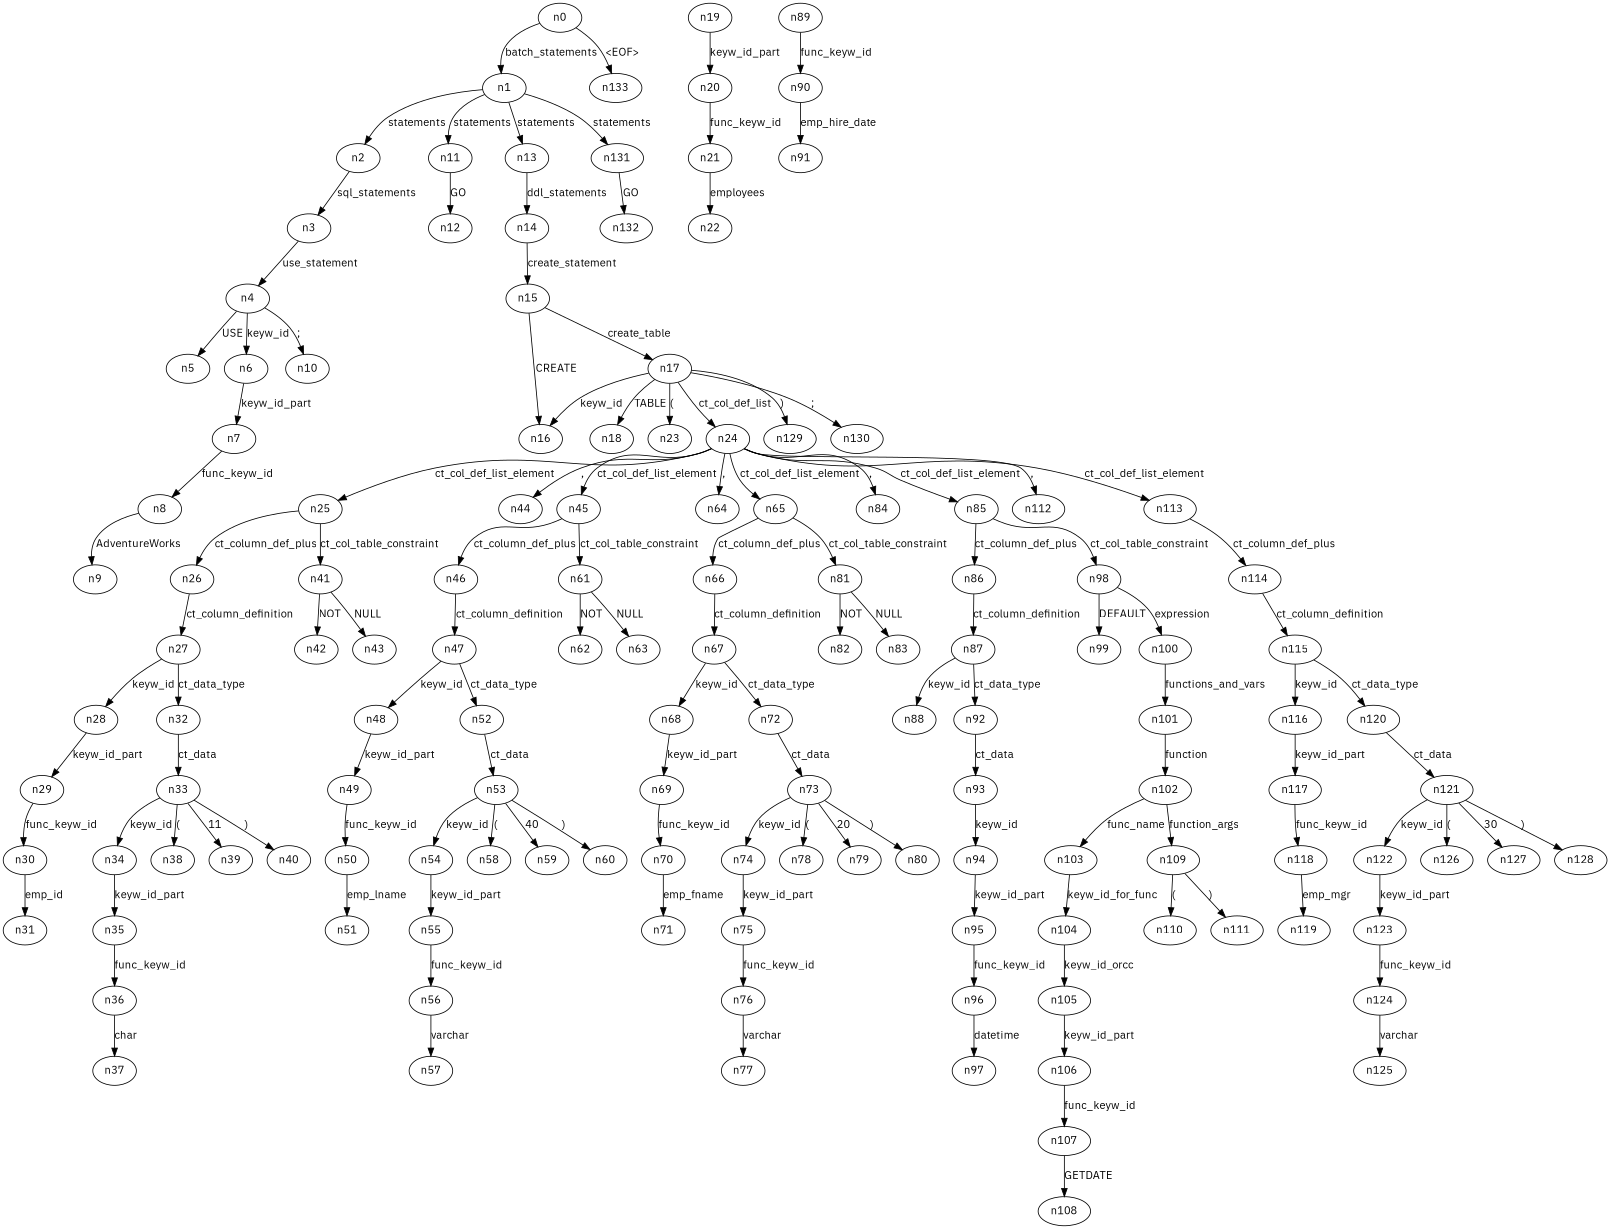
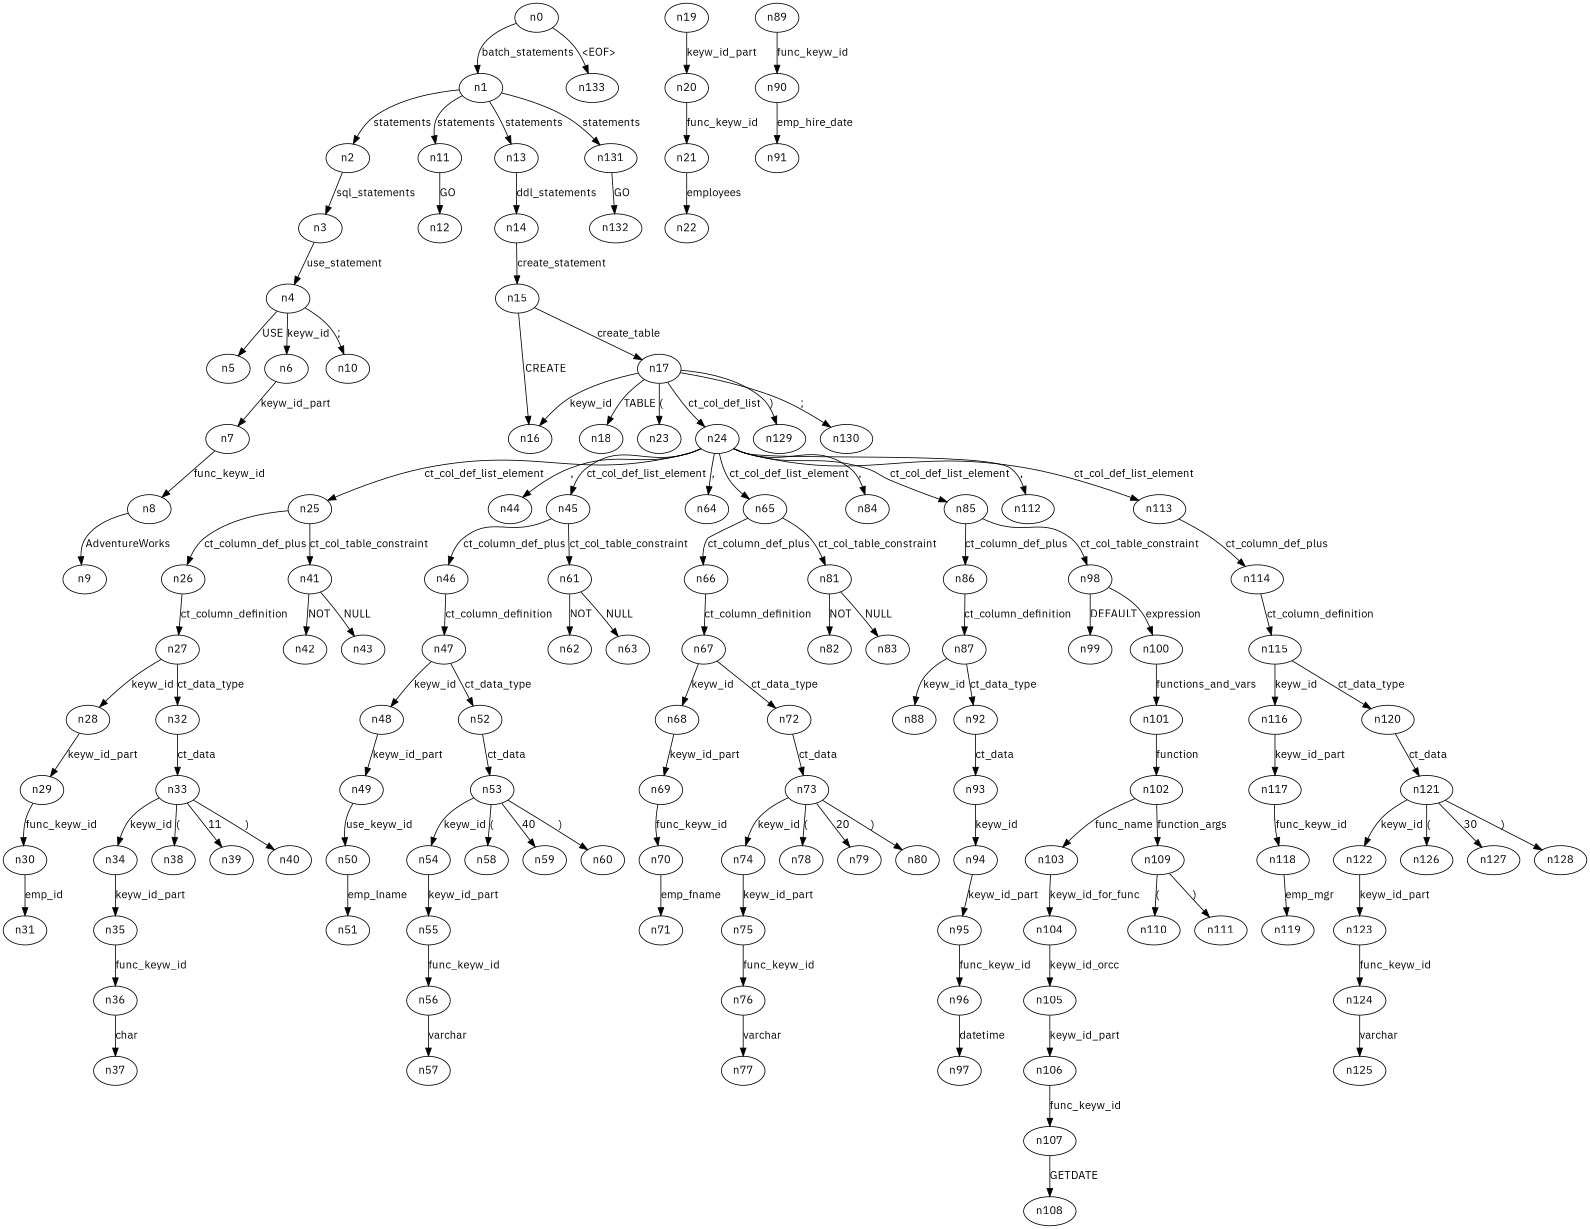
edge "n49" -> "n50": label "func_keyw_id" -> "use_keyw_id"
